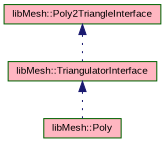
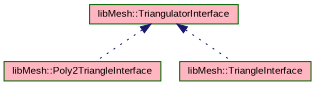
edge "libMesh::TriangulatorInterface" -> "libMesh::Poly2TriangleInterface": reversed
node "libMesh::Poly": label "libMesh::Poly" -> "libMesh::TriangleInterface"
